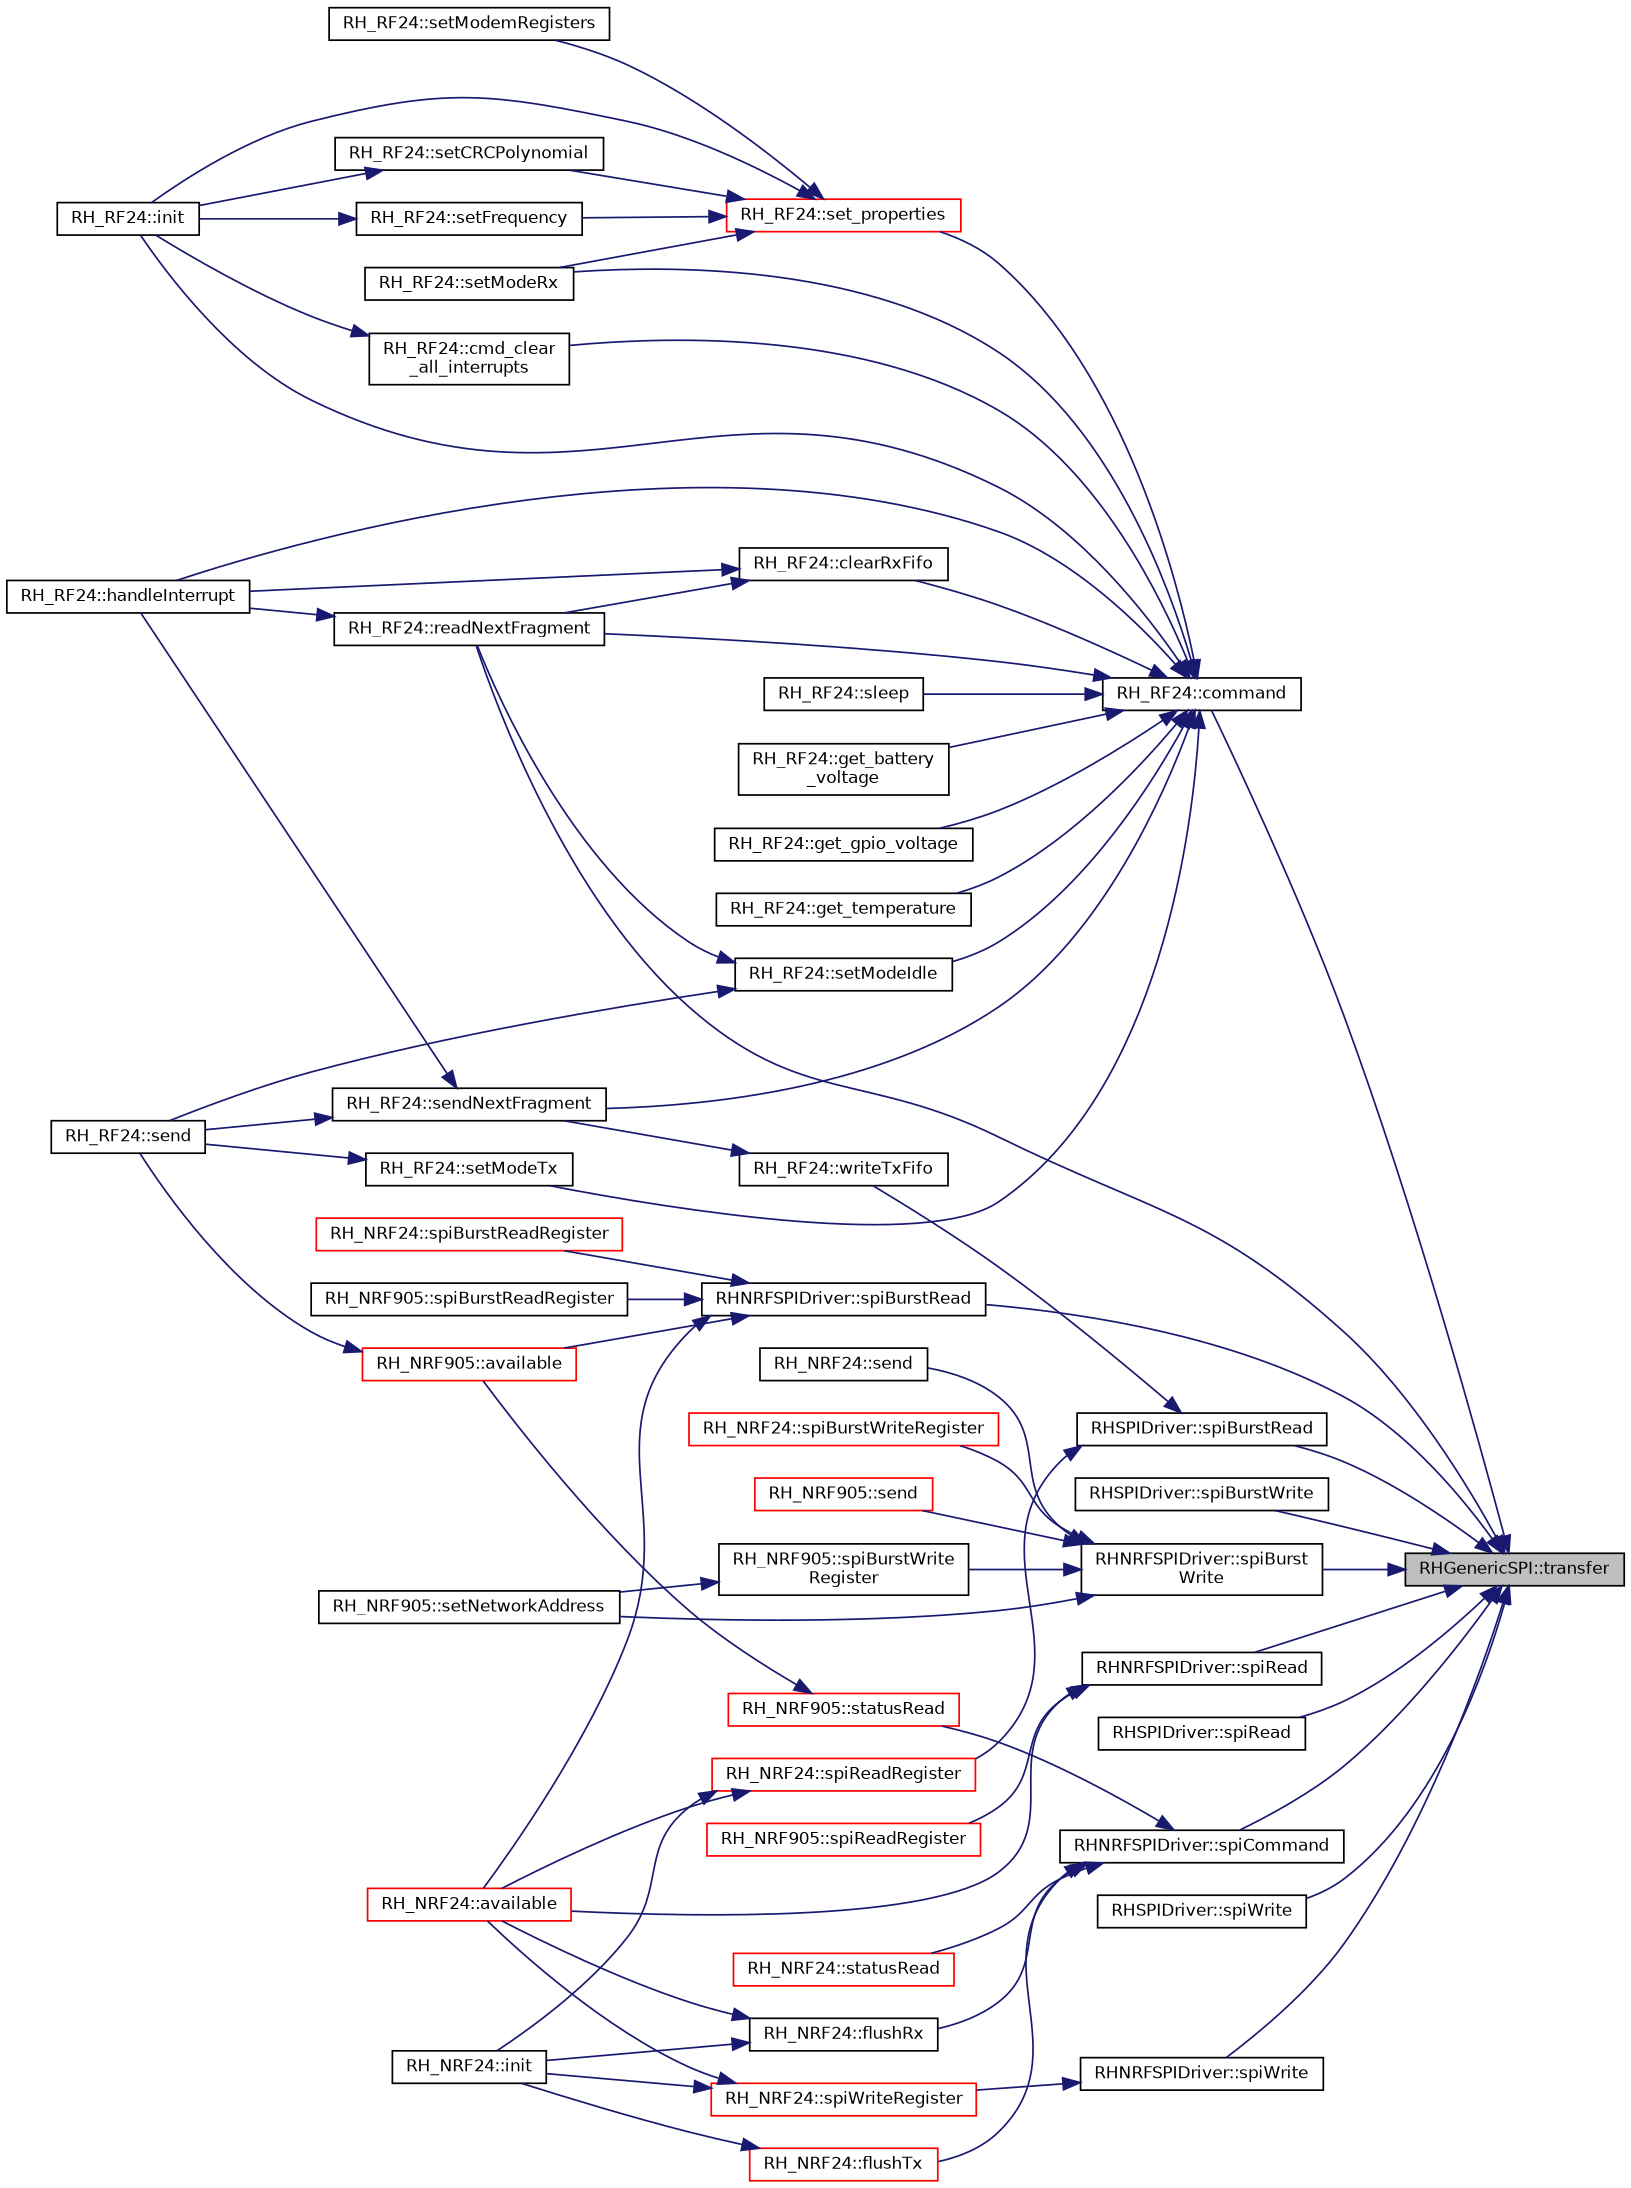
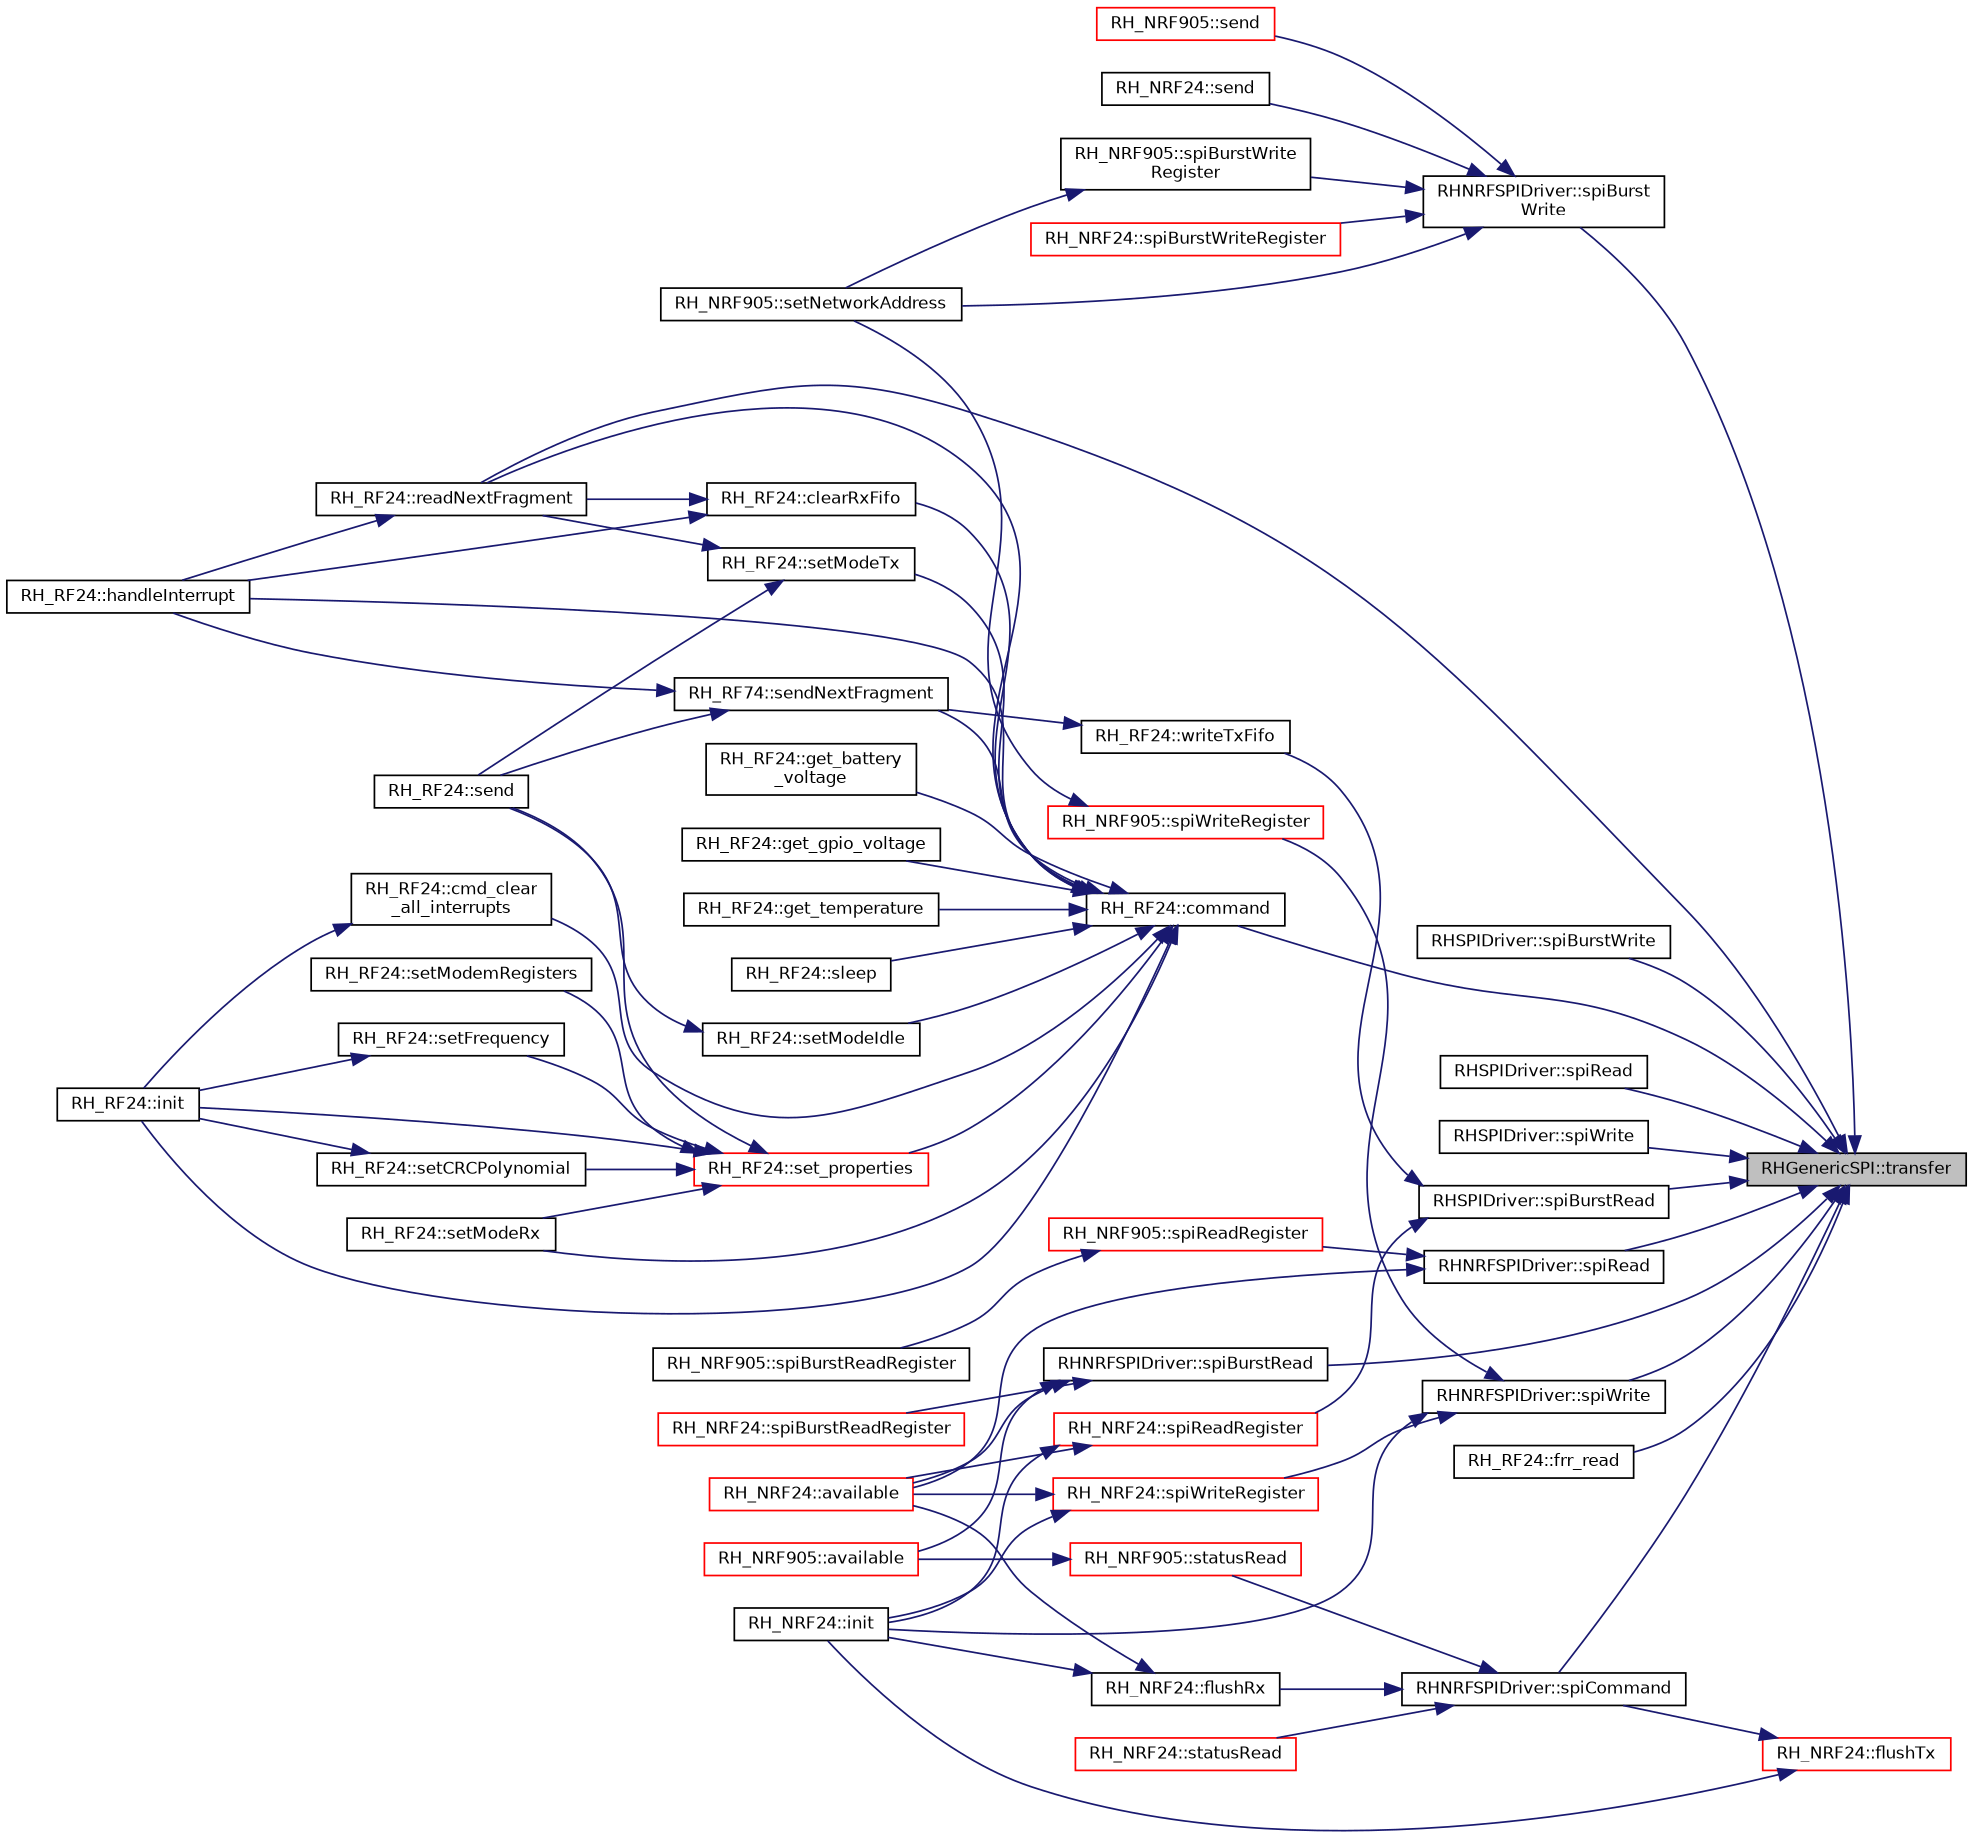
node "RH_NRF905::spiWriteRegister": added
edge "RH_RF24::readNextFragment" -> "RH_RF24::setModeIdle": now "RH_RF24::readNextFragment" -> "RH_RF24::setModeTx"
node "RH_RF24::sendNextFragment": label "RH_RF24::sendNextFragment" -> "RH_RF74::sendNextFragment"
edge "RH_RF24::send" -> "RH_NRF905::available": now "RH_RF24::send" -> "RH_RF24::set_properties"
edge "RH_NRF905::spiBurstReadRegister" -> "RHNRFSPIDriver::spiBurstRead": now "RH_NRF905::spiBurstReadRegister" -> "RH_NRF905::spiReadRegister"
node "RH_RF24::frr_read": added
edge "RH_NRF24::init" -> "RHNRFSPIDriver::spiWrite": added
edge "RH_NRF24::flushTx" -> "RHNRFSPIDriver::spiCommand": reversed
